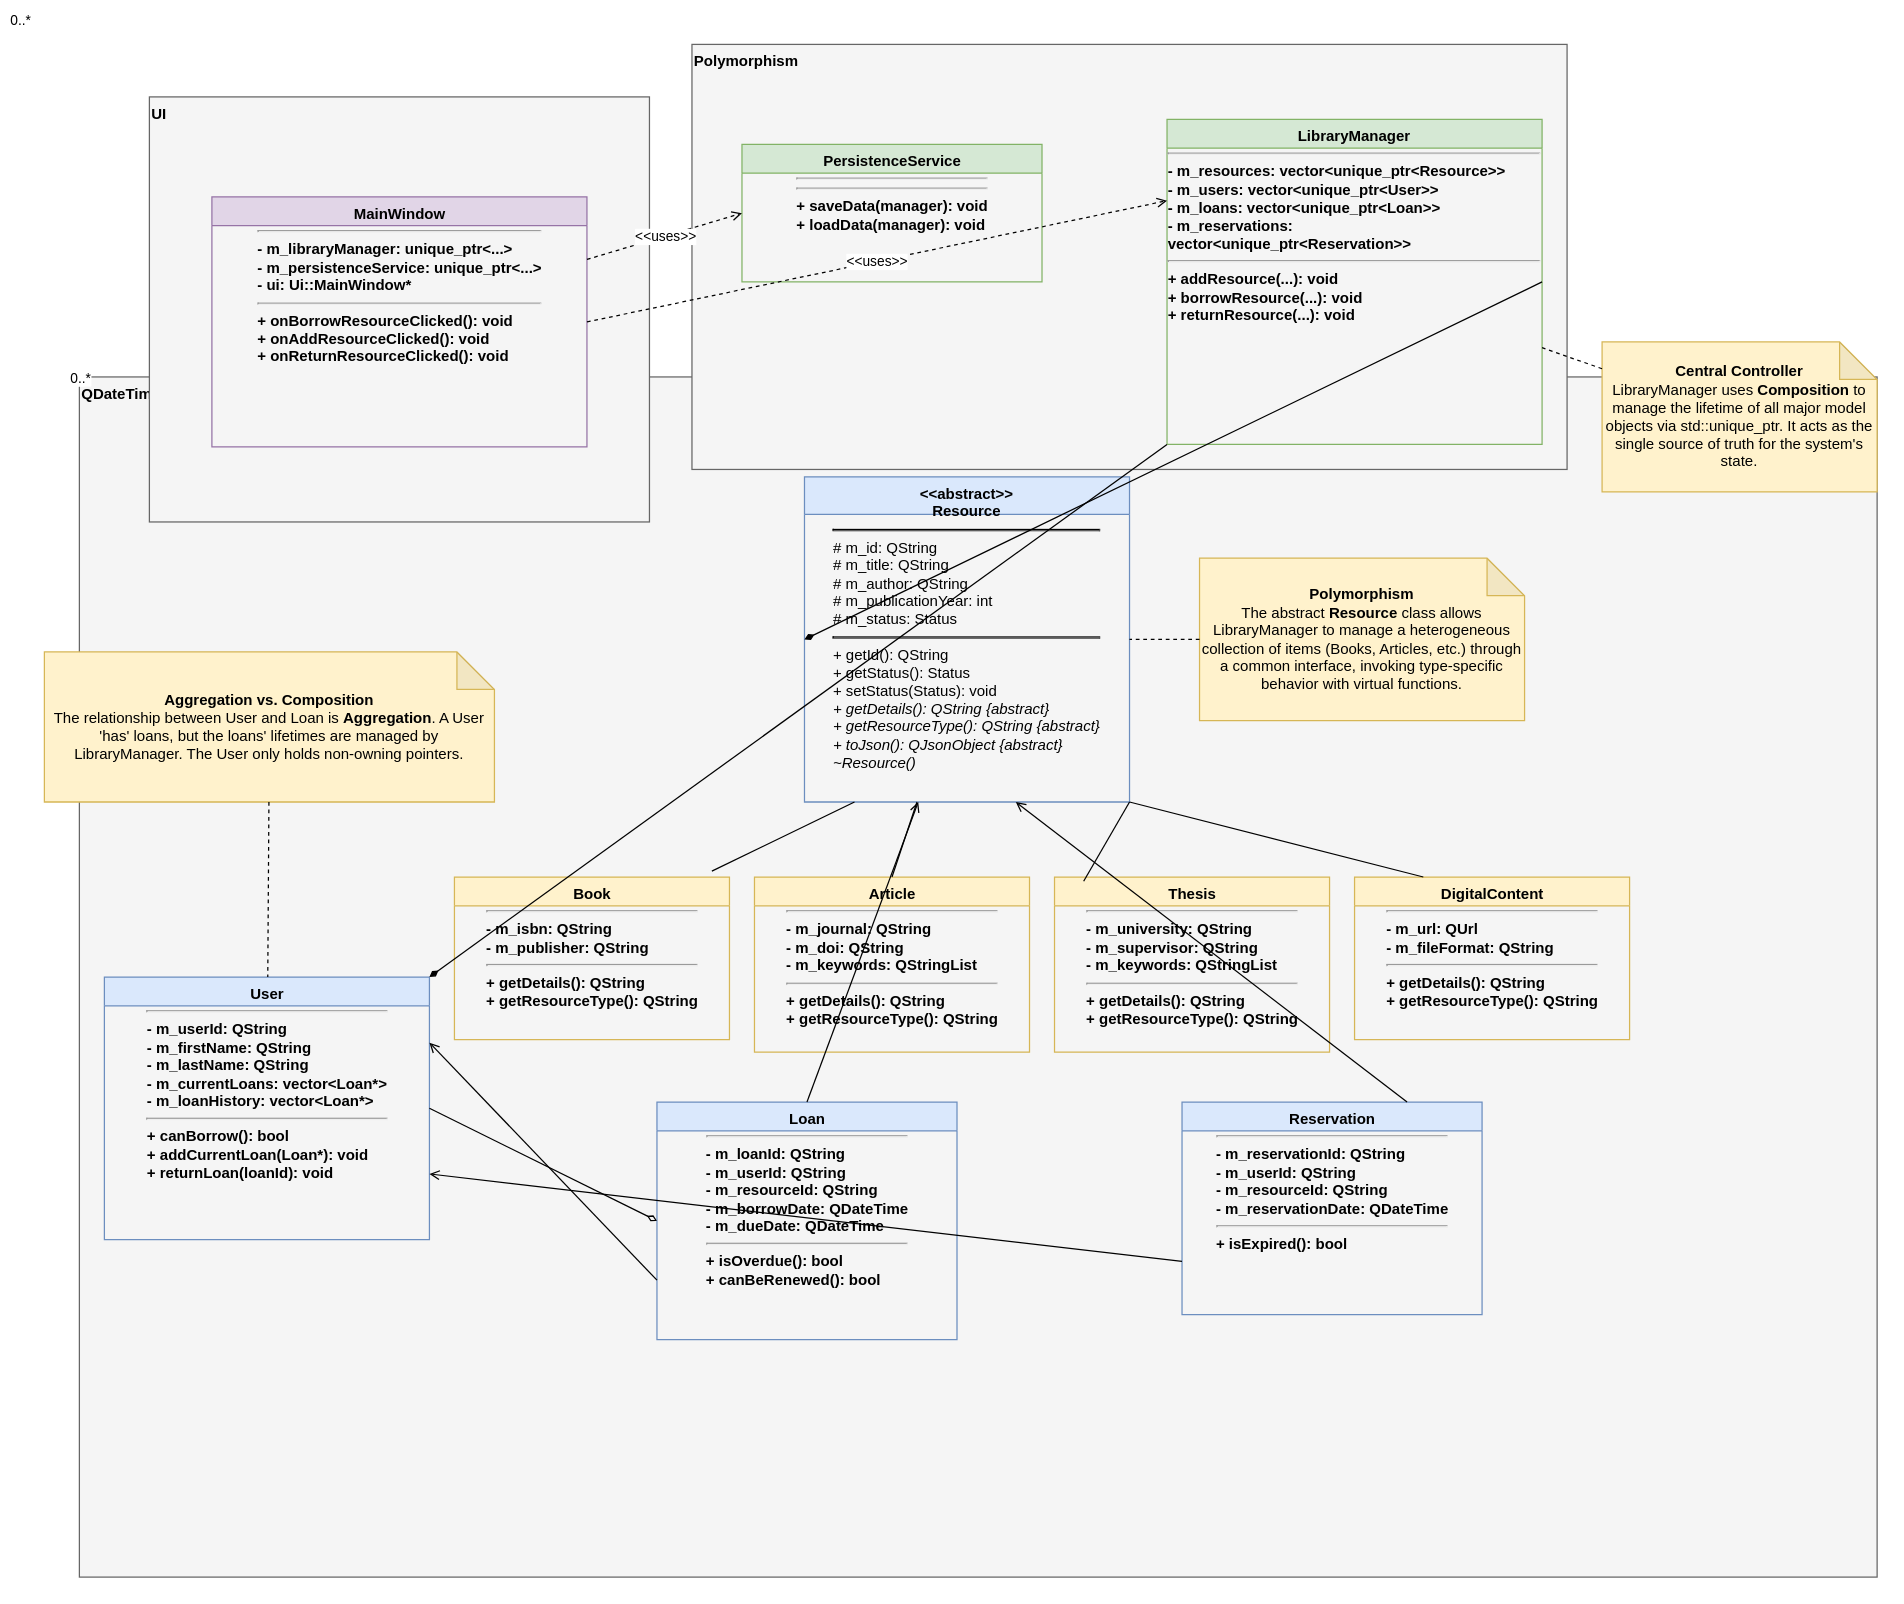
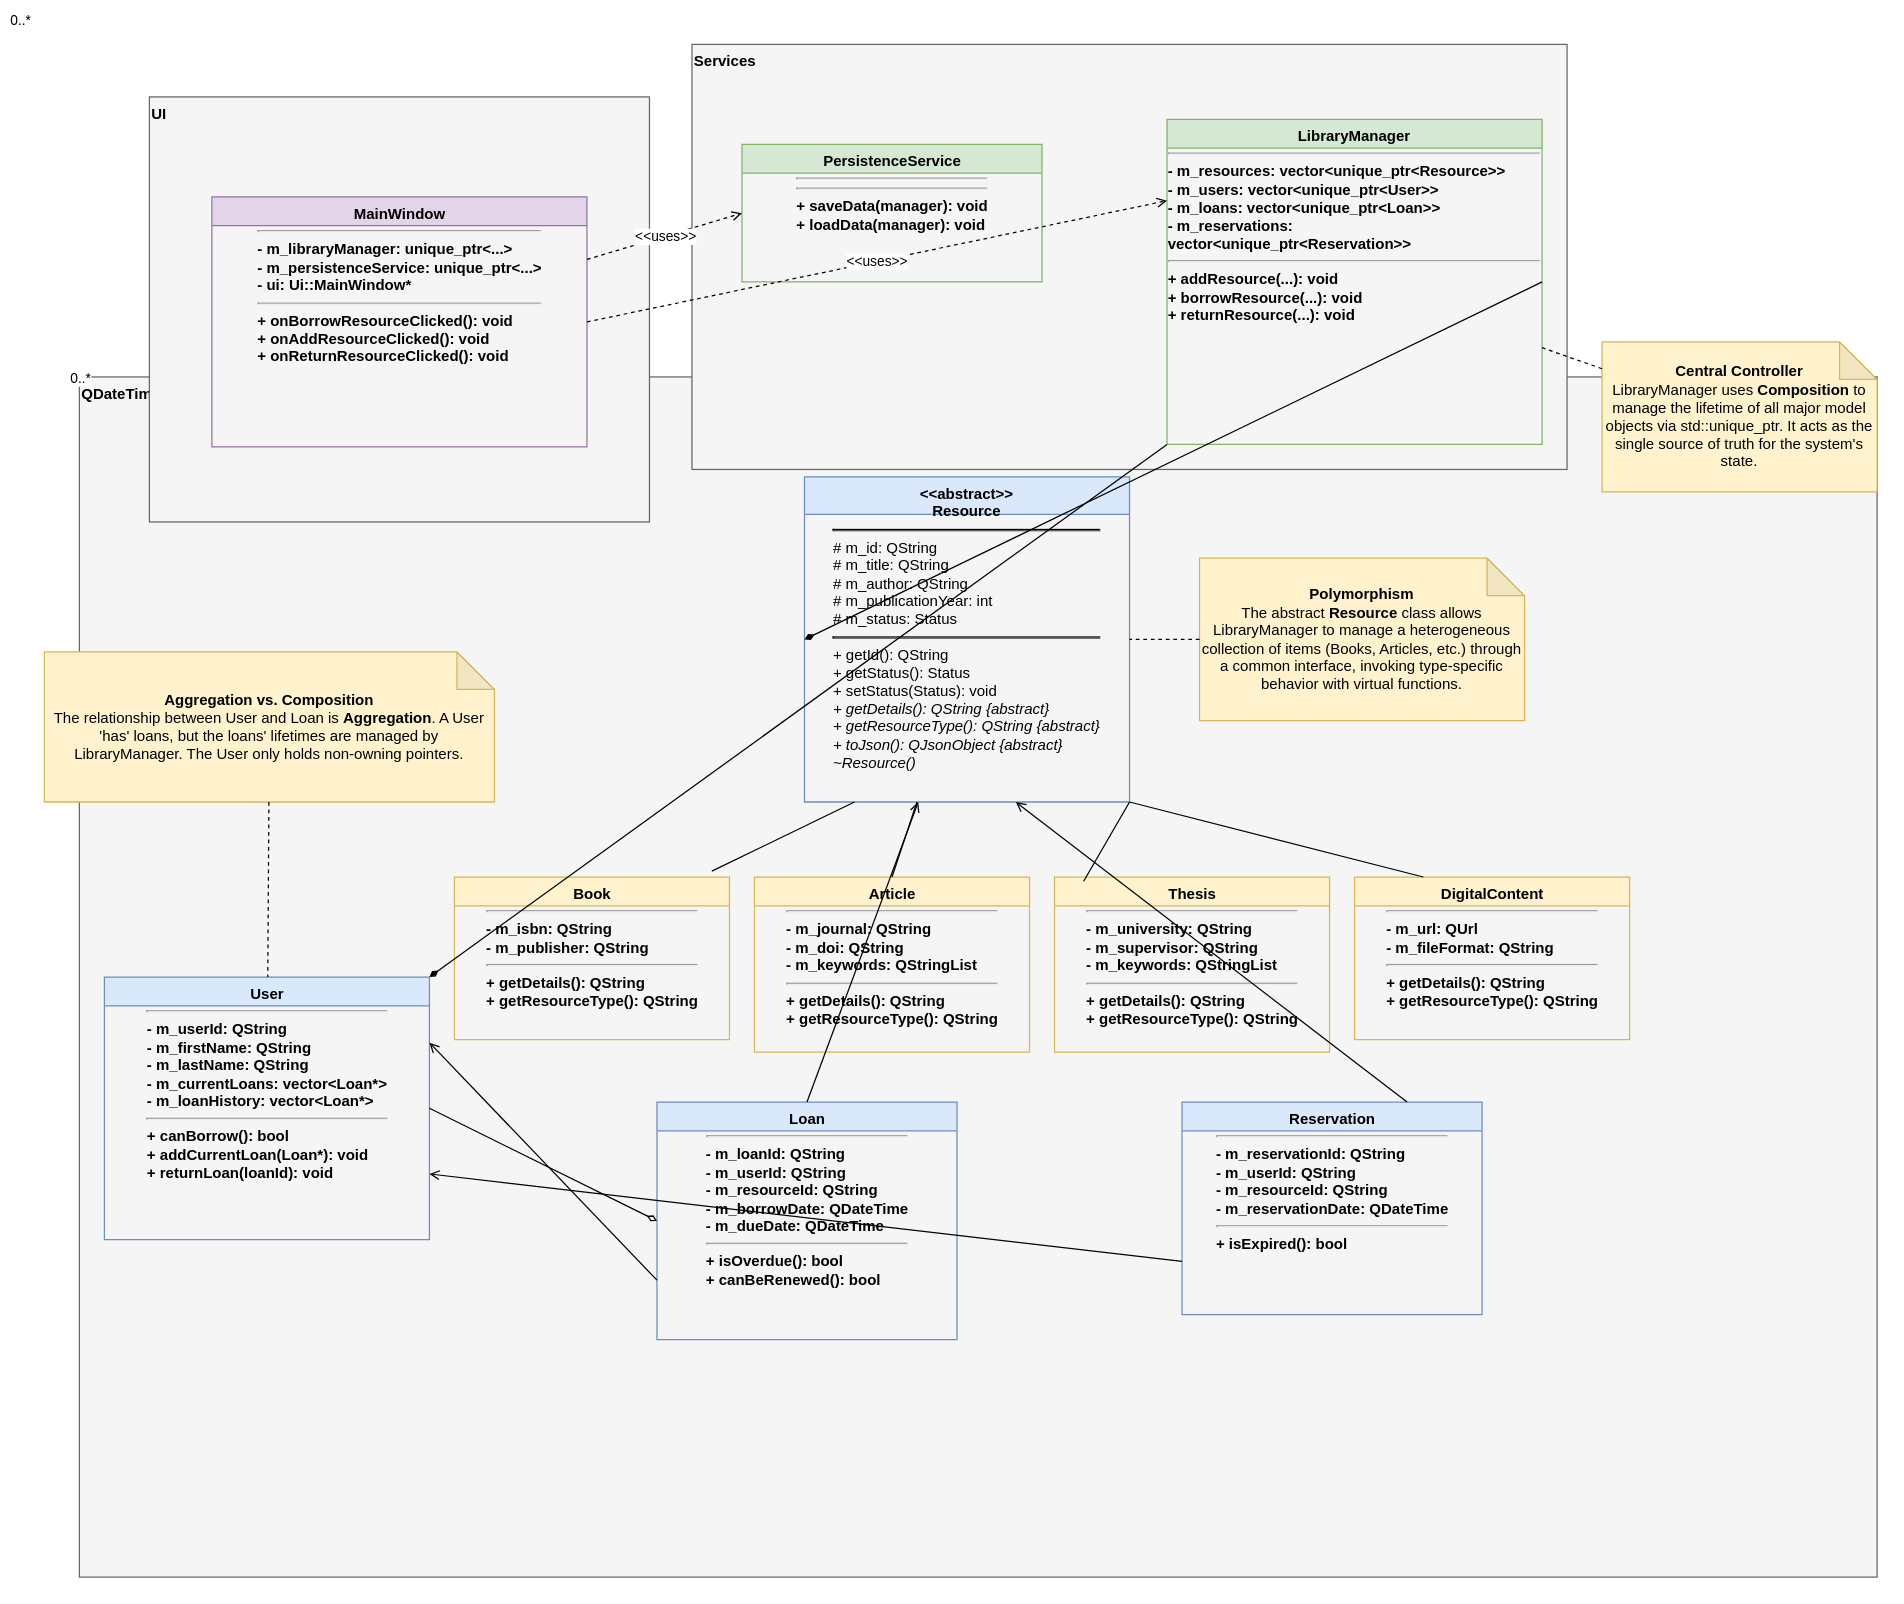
node "Polymorphism": label "Polymorphism" -> "Services"
